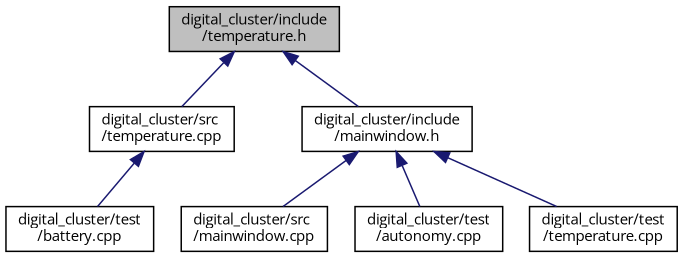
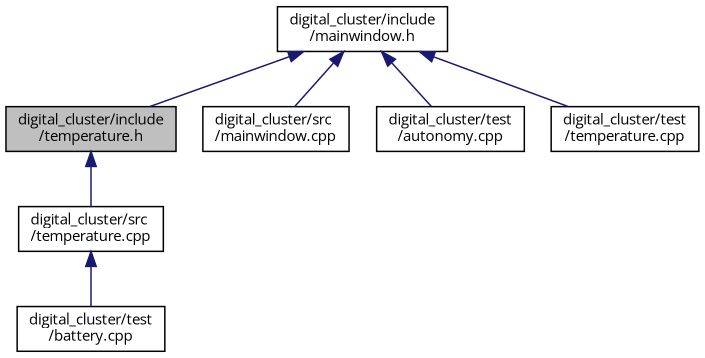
edge "digital_cluster/include /mainwindow.h" -> "digital_cluster/include /temperature.h": reversed
